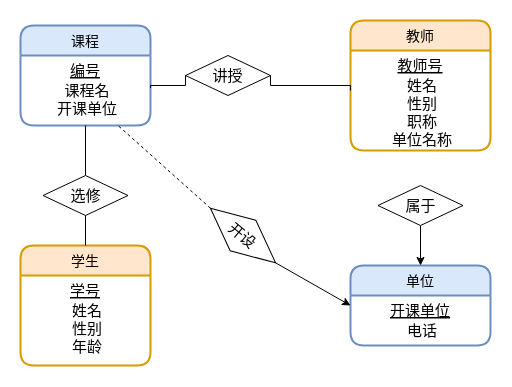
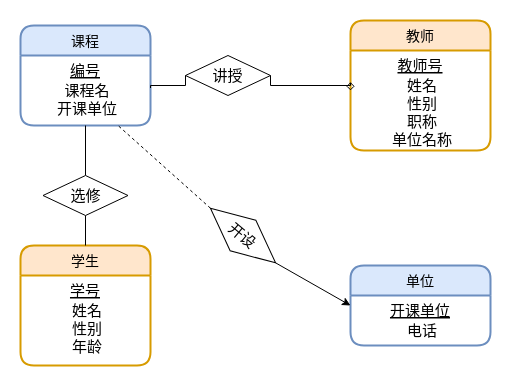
edge "讲授" -- "姓名 性别 职称 单位名称": arrowhead none -> diamond
node "属于": removed
edge "属于" -> "单位": removed
